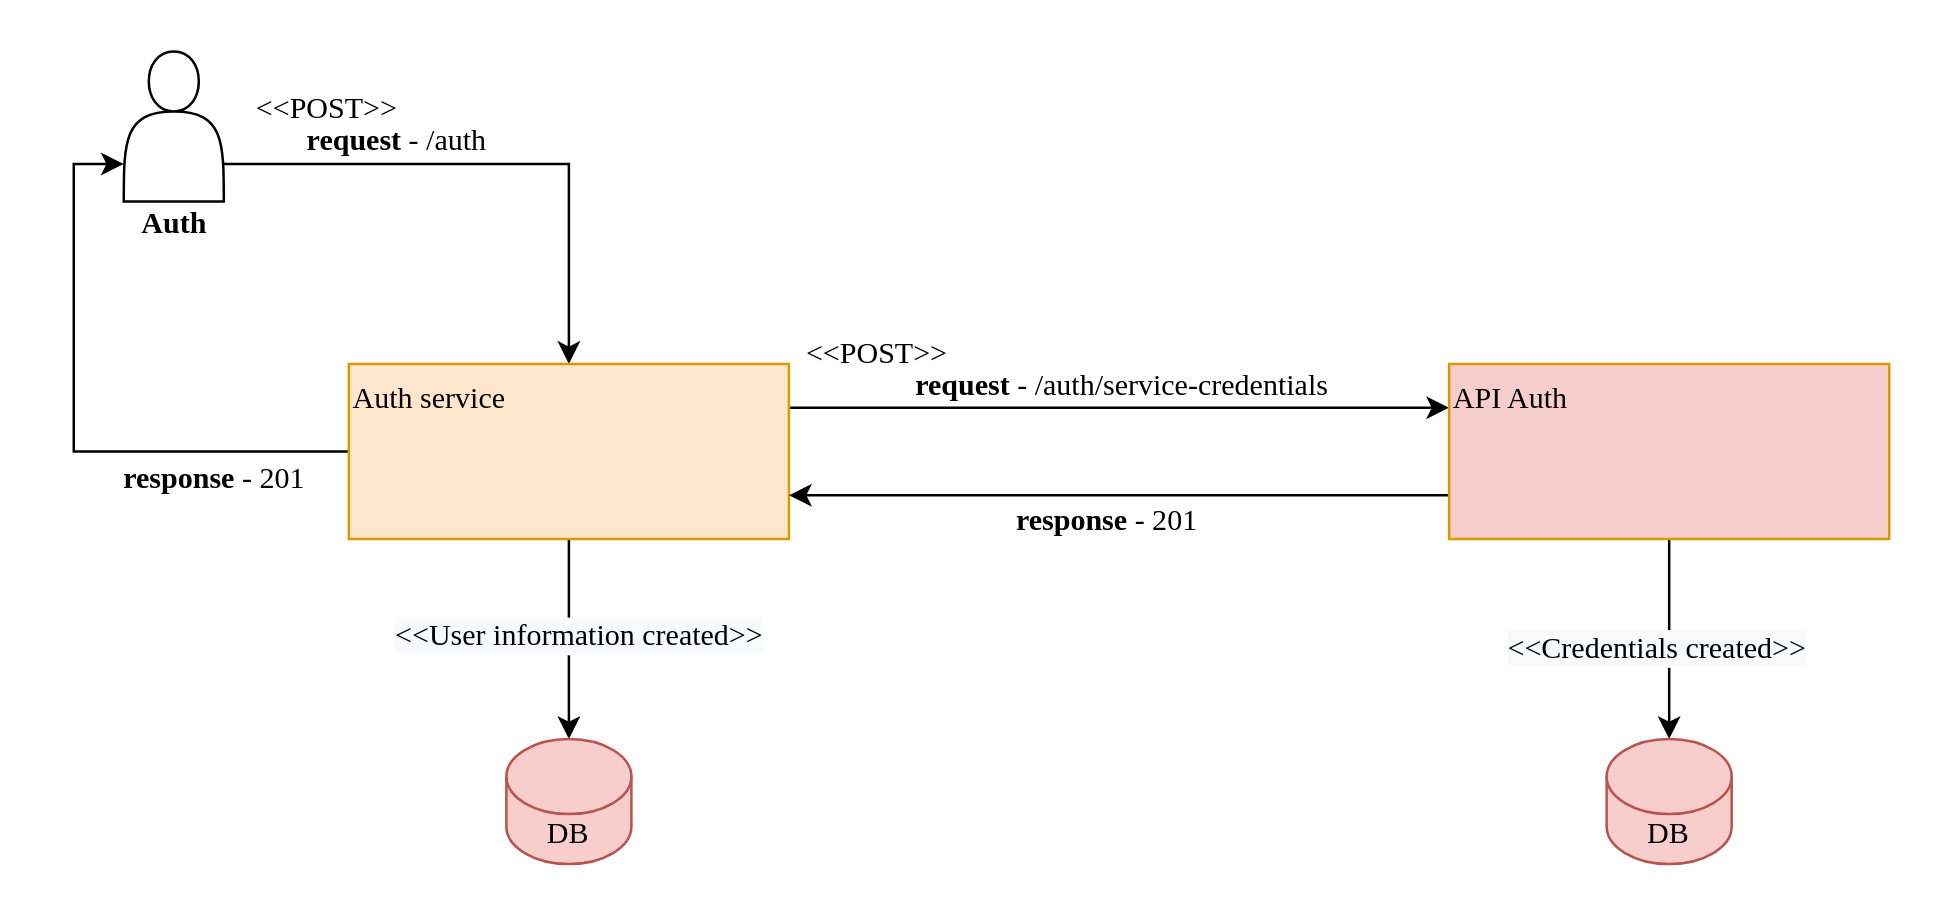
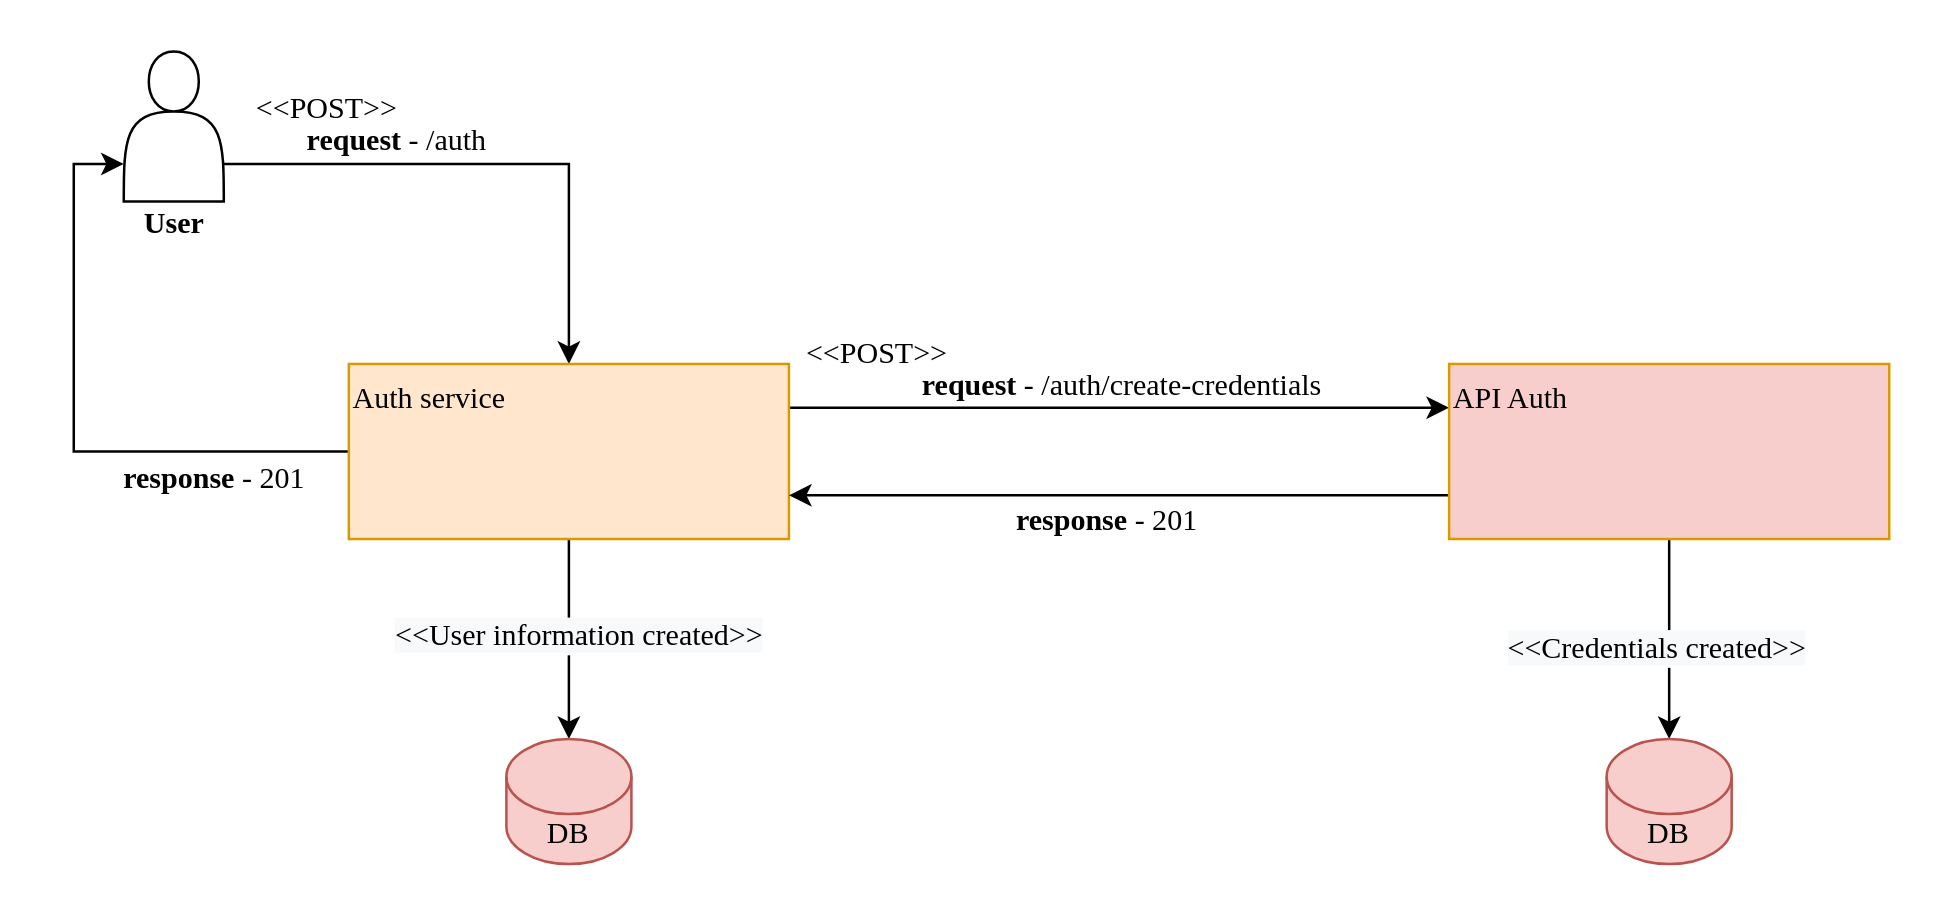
node "Auth": label "Auth" -> "User"
node "request - /auth/service-credentials": label "request - /auth/service-credentials" -> "request - /auth/create-credentials"
